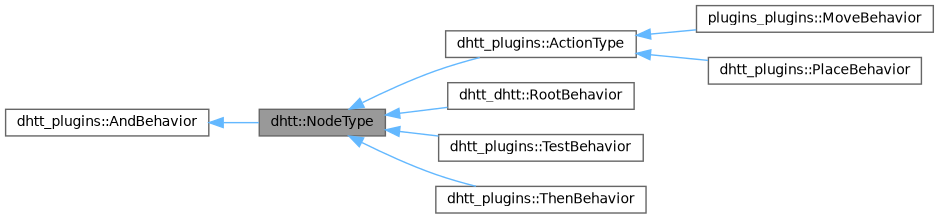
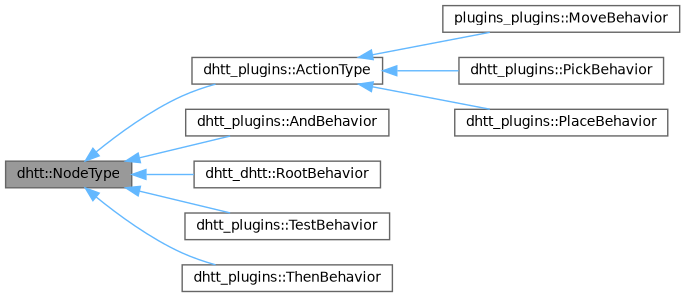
node "dhtt_plugins::PickBehavior": added
edge "dhtt::NodeType" -> "dhtt_plugins::AndBehavior": reversed
